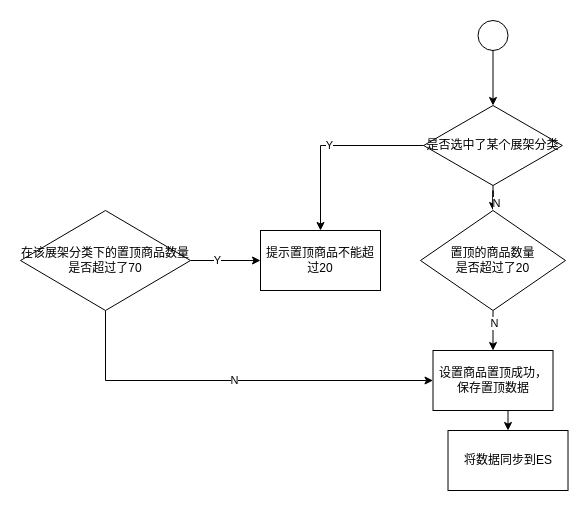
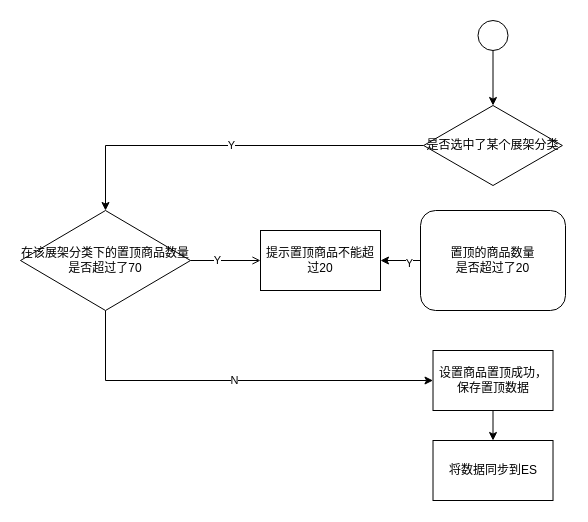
edge "是否选中了某个展架分类" -> "提示置顶商品不能超过20": now "是否选中了某个展架分类" -> "在该展架分类下的置顶商品数量是否超过了70"
edge "是否选中了某个展架分类" -> "置顶的商品数量 是否超过了20": removed, label "N"
edge "在该展架分类下的置顶商品数量是否超过了70" -> "提示置顶商品不能超过20": arrowhead classic -> open
edge "置顶的商品数量 是否超过了20" -> "提示置顶商品不能超过20": added, label "Y"
node "置顶的商品数量 是否超过了20": shape diamond -> rounded rectangle
edge "置顶的商品数量 是否超过了20" -> "设置商品置顶成功，保存置顶数据": removed, label "N"
node "将数据同步到ES": moved (508, 461) -> (493, 471)
